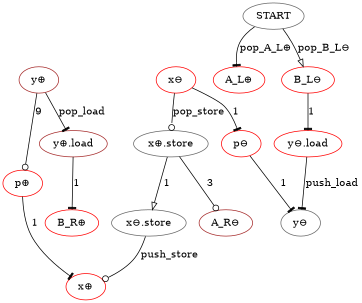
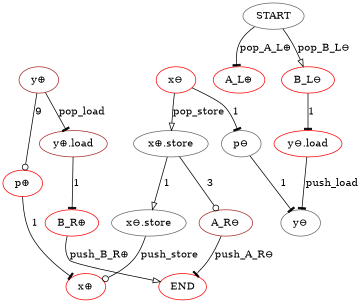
edge "x⊖" -> "x⊕.store": arrowhead odot -> onormal
node "p⊖": color red -> gray40
node "END": added
